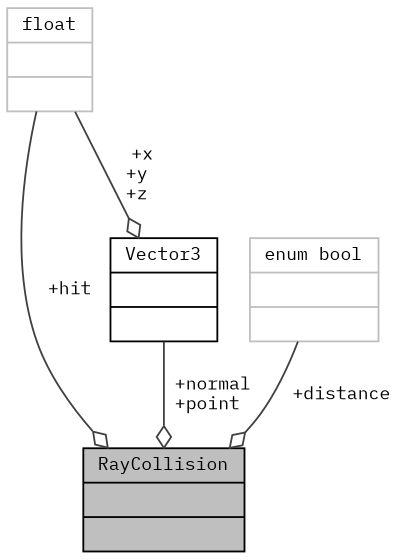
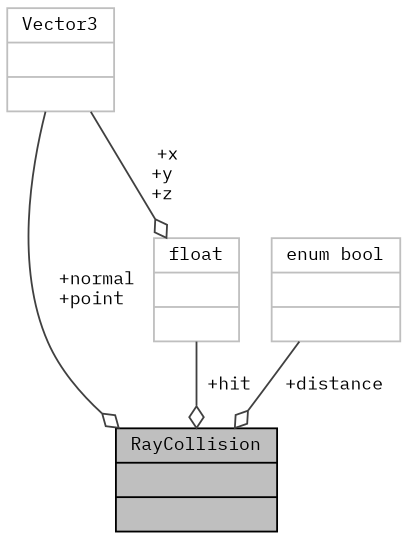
edge "float" -> "Vector3": reversed
node "Vector3": color black -> grey75
